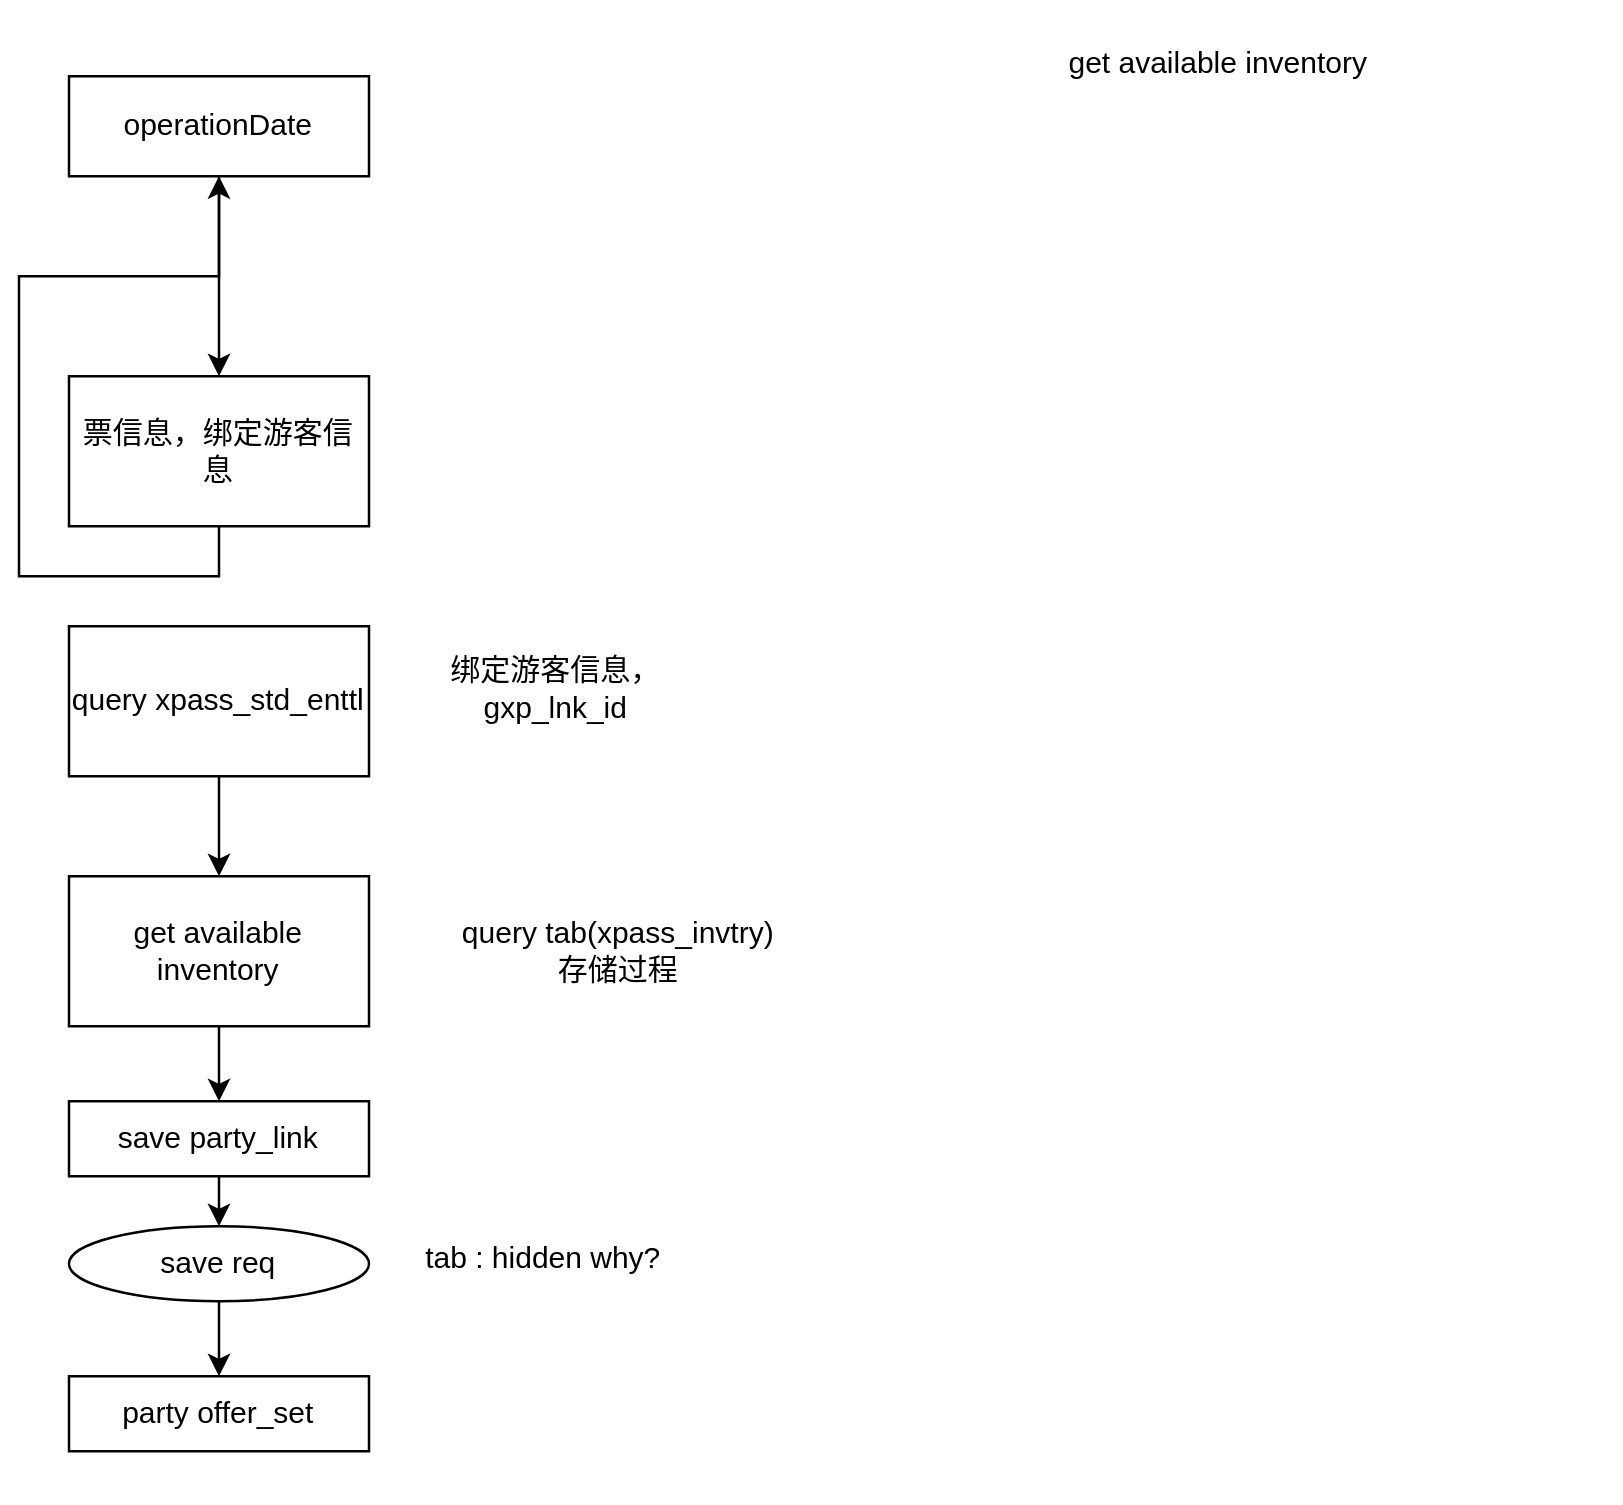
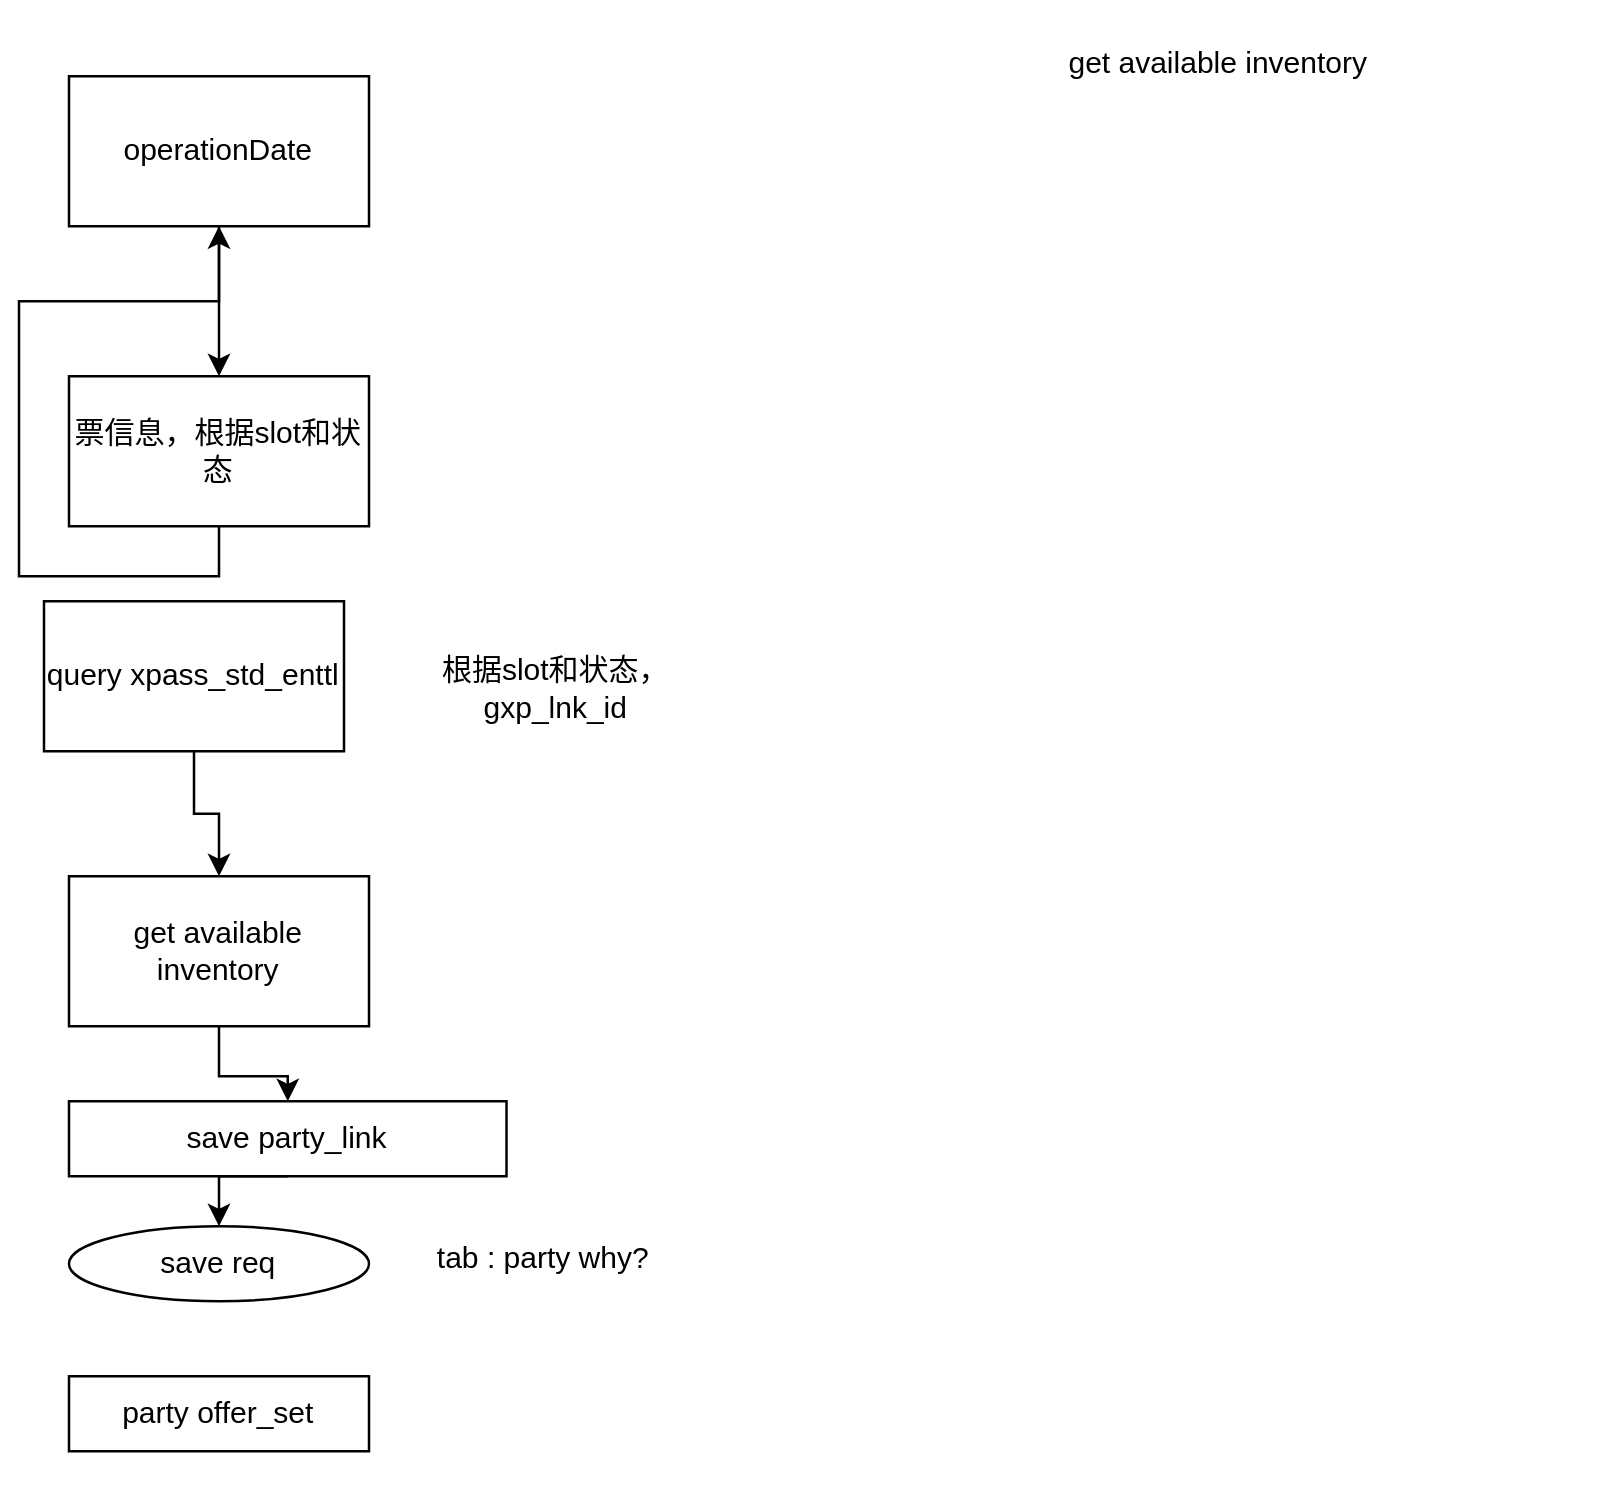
node "operationDate": size 300x100 -> 300x150
node "票信息，绑定游客信息": label "票信息，绑定游客信息" -> "票信息，根据slot和状态"
node "绑定游客信息，gxp_lnk_id": label "绑定游客信息，gxp_lnk_id" -> "根据slot和状态，gxp_lnk_id"
node "query xpass_std_enttl": moved (219, 701) -> (194, 676)
node "query tab(xpass_invtry) 存储过程": removed
node "save party_link": size 300x75 -> 438x75
node "tab : hidden why?": label "tab : hidden why?" -> "tab : party why?"
edge "save req" -> "party offer_set": removed
